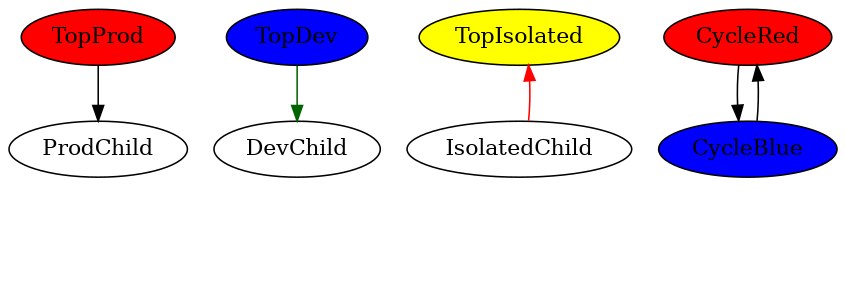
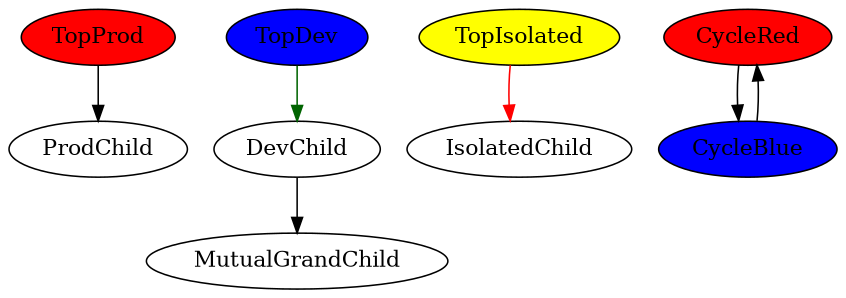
edge "IsolatedChild" -> "TopIsolated": reversed
node "MutualGrandChild": added
